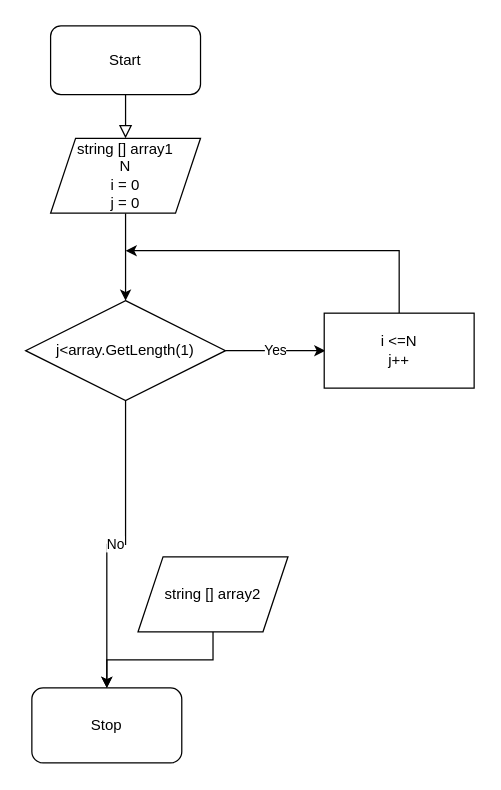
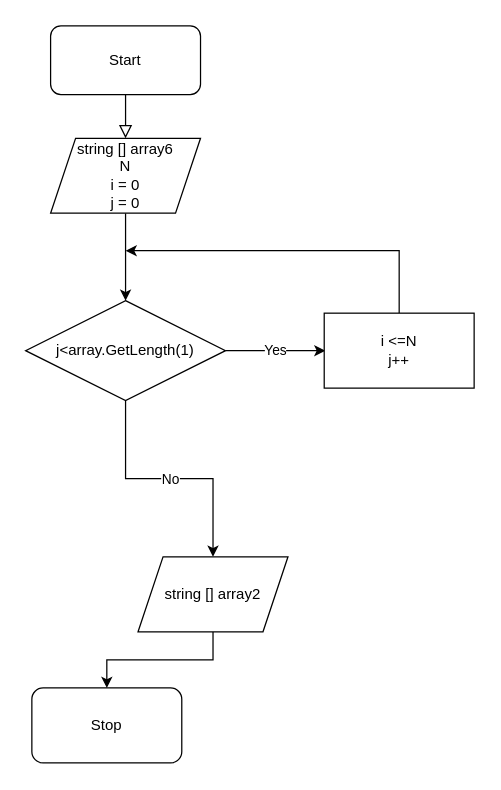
node "string [] array1 N i = 0 j = 0": label "string [] array1 N i = 0 j = 0" -> "string [] array6 N i = 0 j = 0"
edge "j<array.GetLength(1)" -> "Stop": now "j<array.GetLength(1)" -> "string [] array2"
